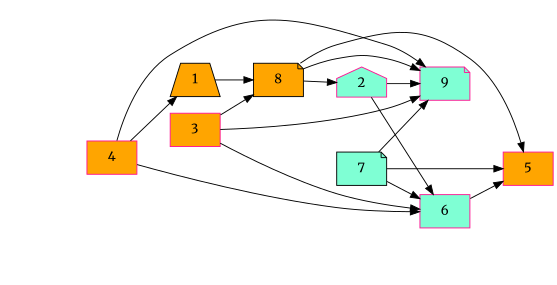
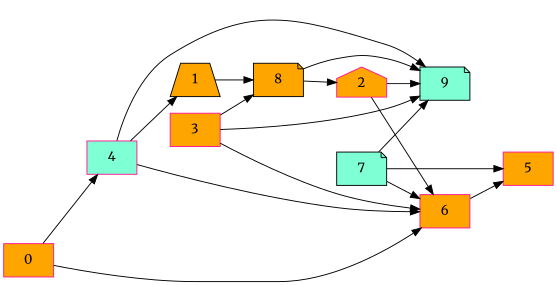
edge "8" -> "5": removed
node "2": fillcolor aquamarine -> orange
node "9": color deeppink -> black
node "4": fillcolor orange -> aquamarine
node "6": fillcolor aquamarine -> orange
node "0": added
